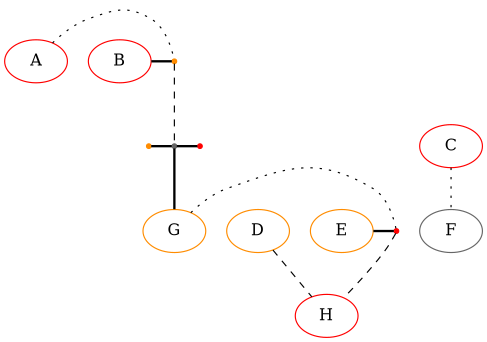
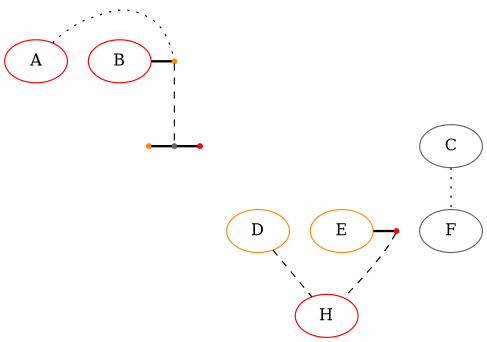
node "C": color red -> gray40
node "G": removed
